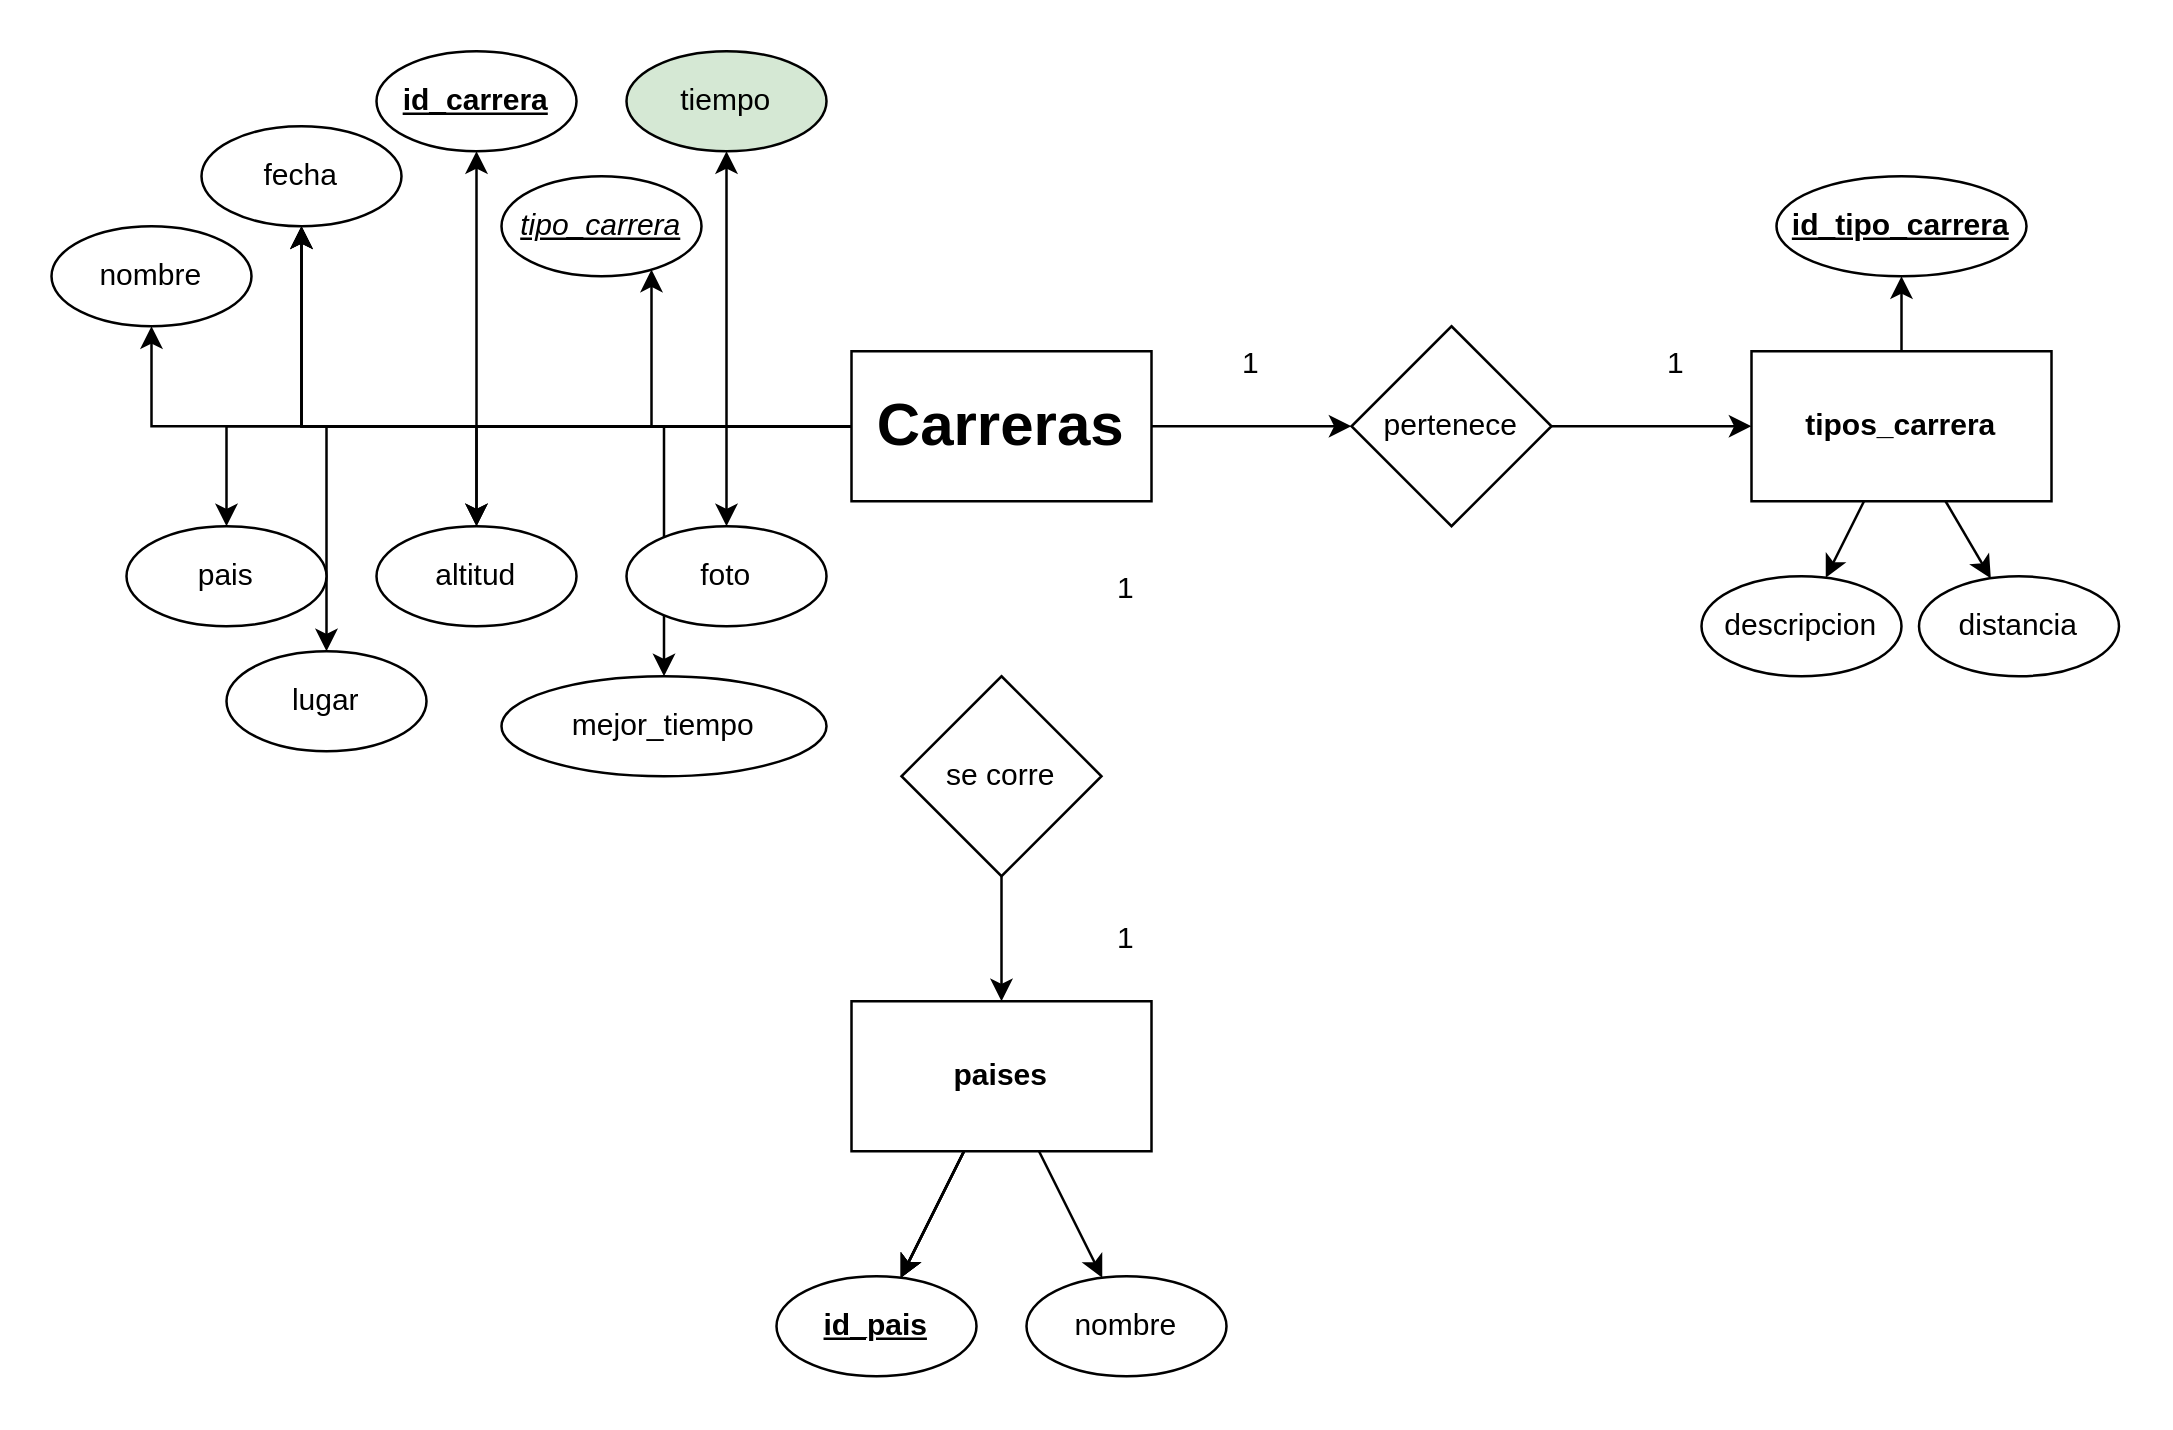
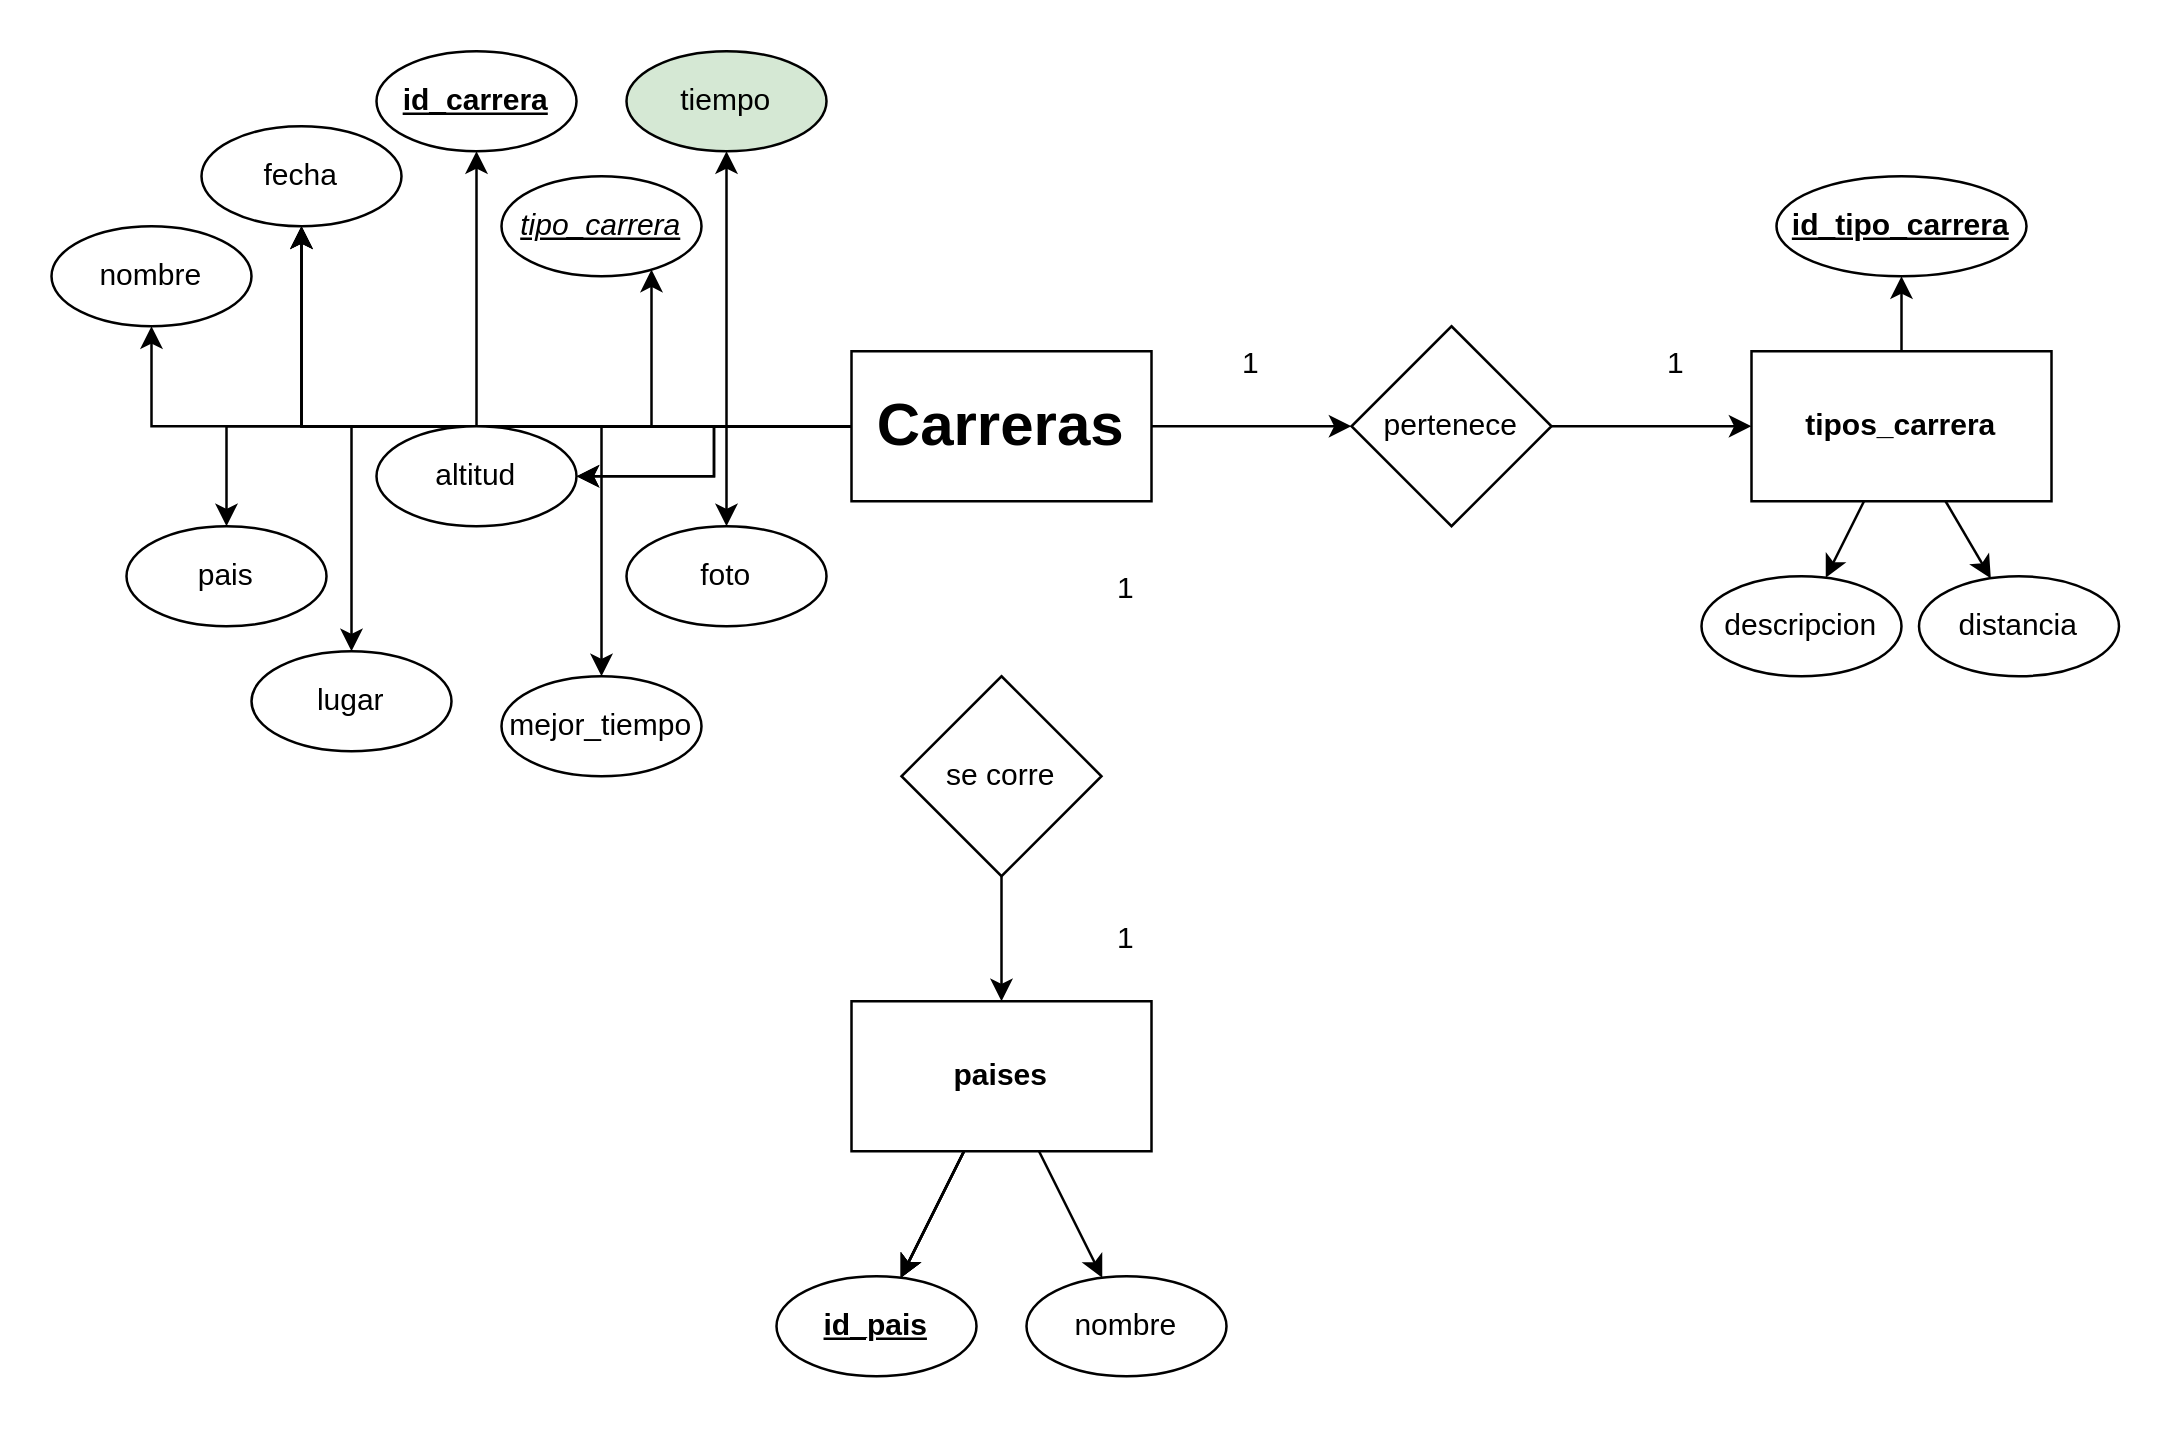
node "altitud": moved (476, 576) -> (476, 476)
node "lugar": moved (326, 701) -> (351, 701)
node "mejor_tiempo": size 325x100 -> 200x100
